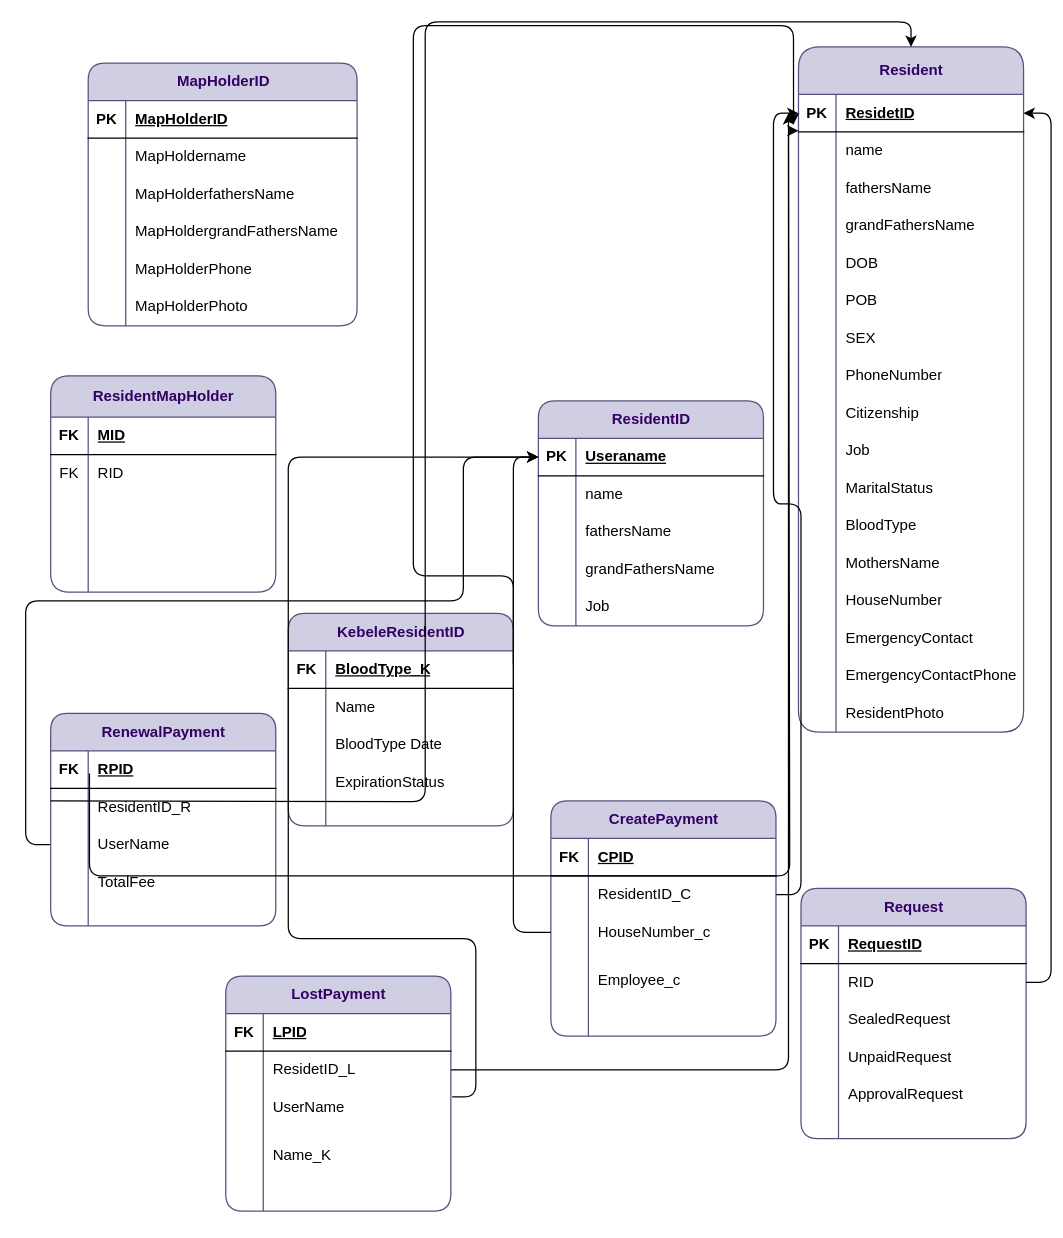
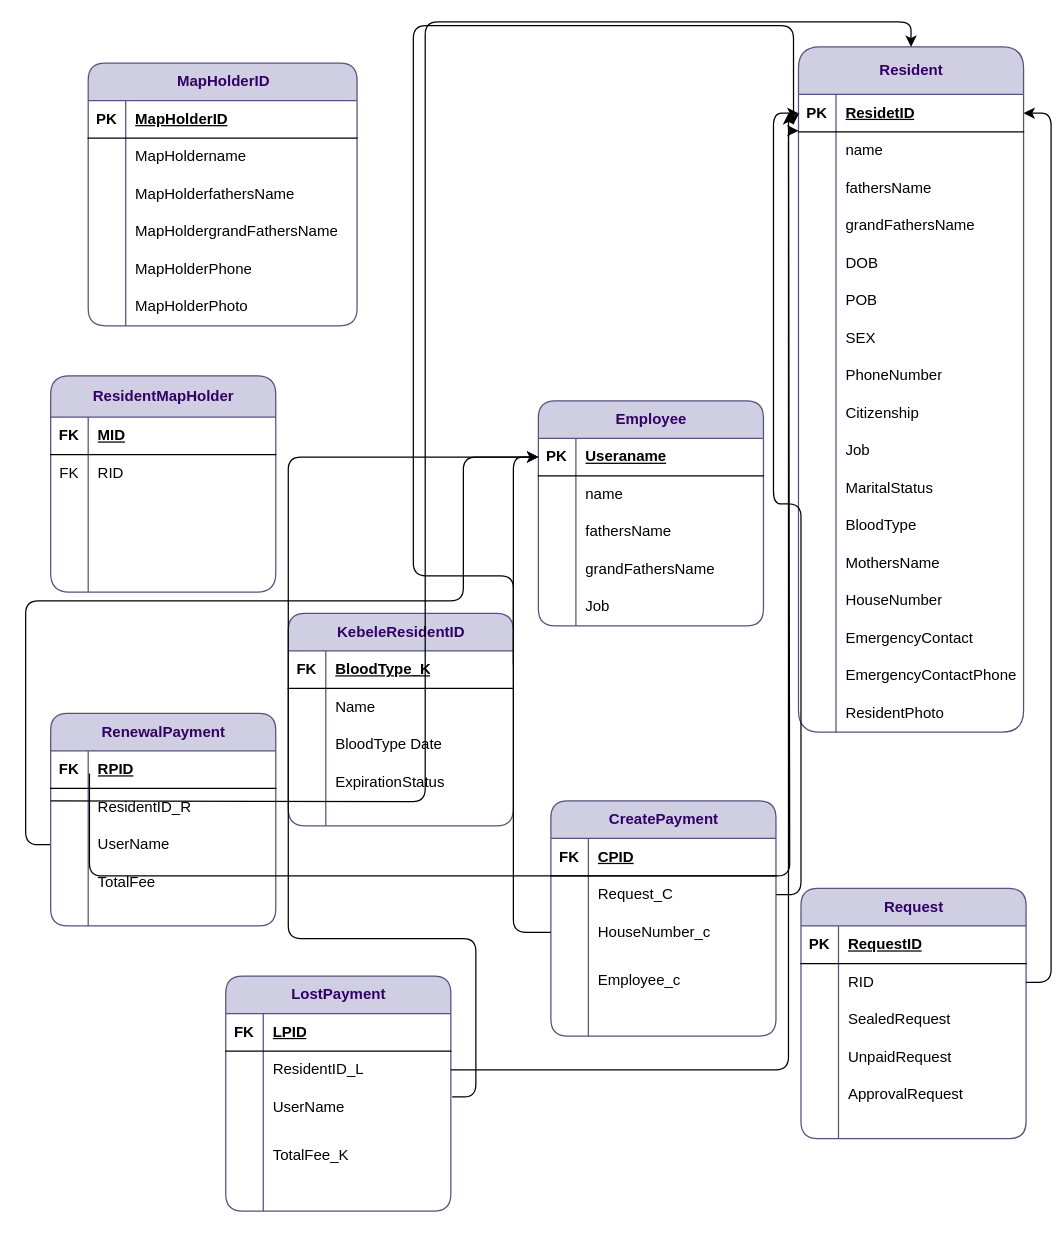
node "ResidentID": label "ResidentID" -> "Employee"
node "ResidentID_C": label "ResidentID_C" -> "Request_C"
node "ResidetID_L": label "ResidetID_L" -> "ResidentID_L"
node "Name_K": label "Name_K" -> "TotalFee_K"
